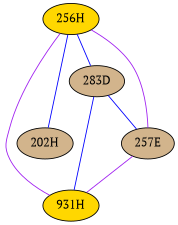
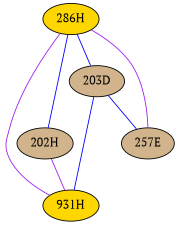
node "256H": label "256H" -> "286H"
node "283D": label "283D" -> "203D"
edge "257E" -- "931H": now "202H" -- "931H"
